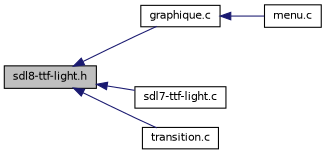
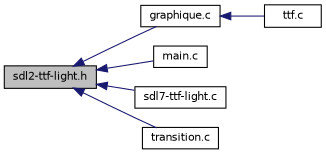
node "menu.c": label "menu.c" -> "ttf.c"
node "main.c": added
node "sdl8-ttf-light.h": label "sdl8-ttf-light.h" -> "sdl2-ttf-light.h"
